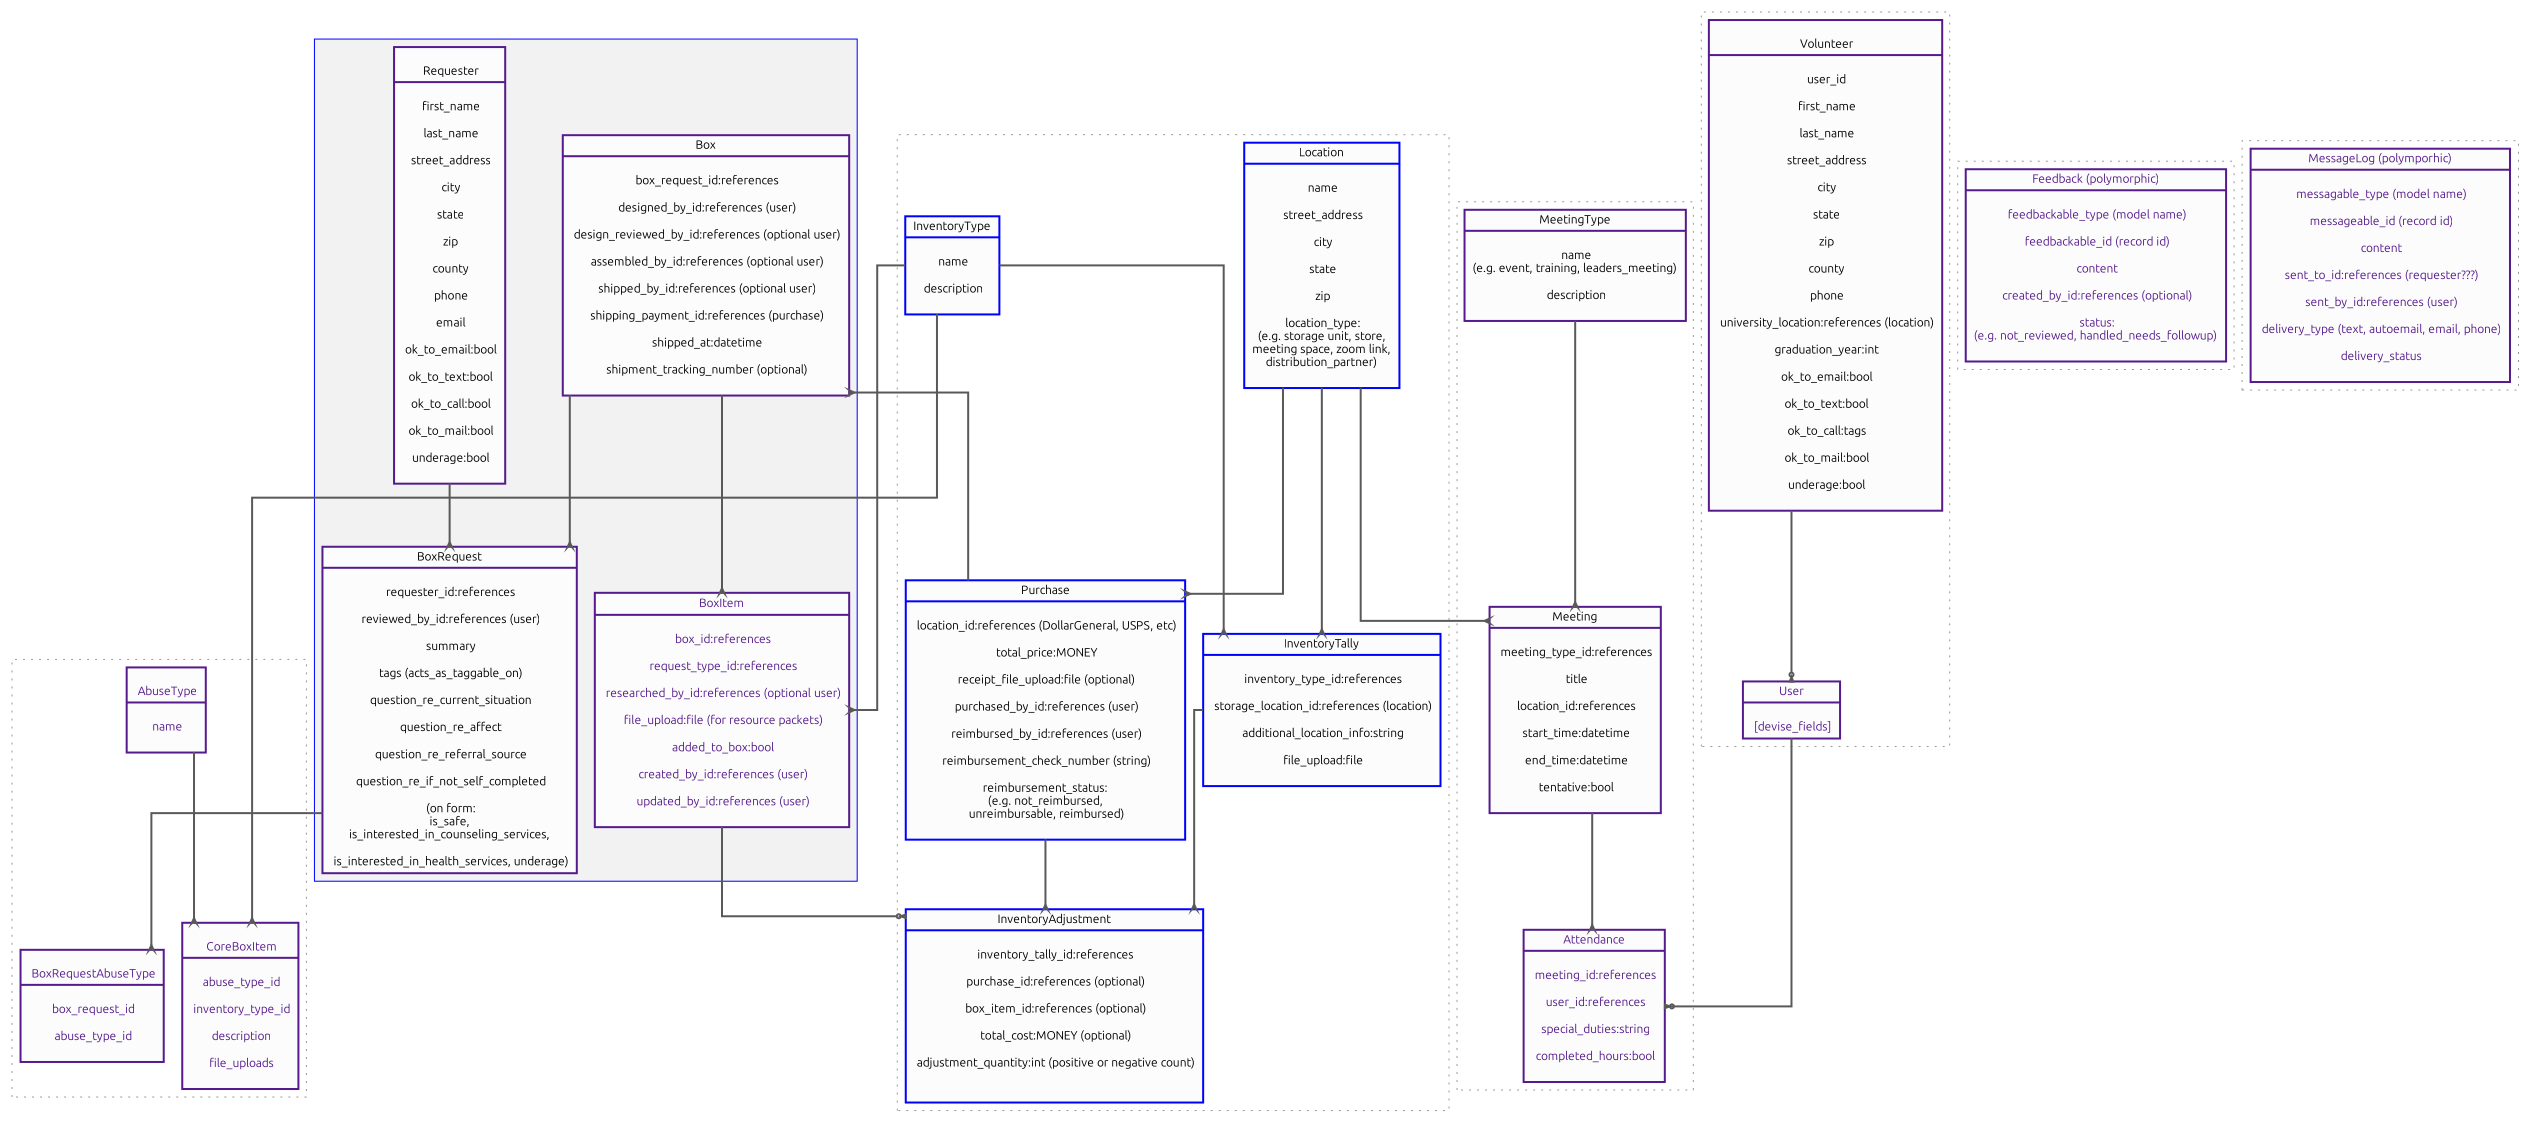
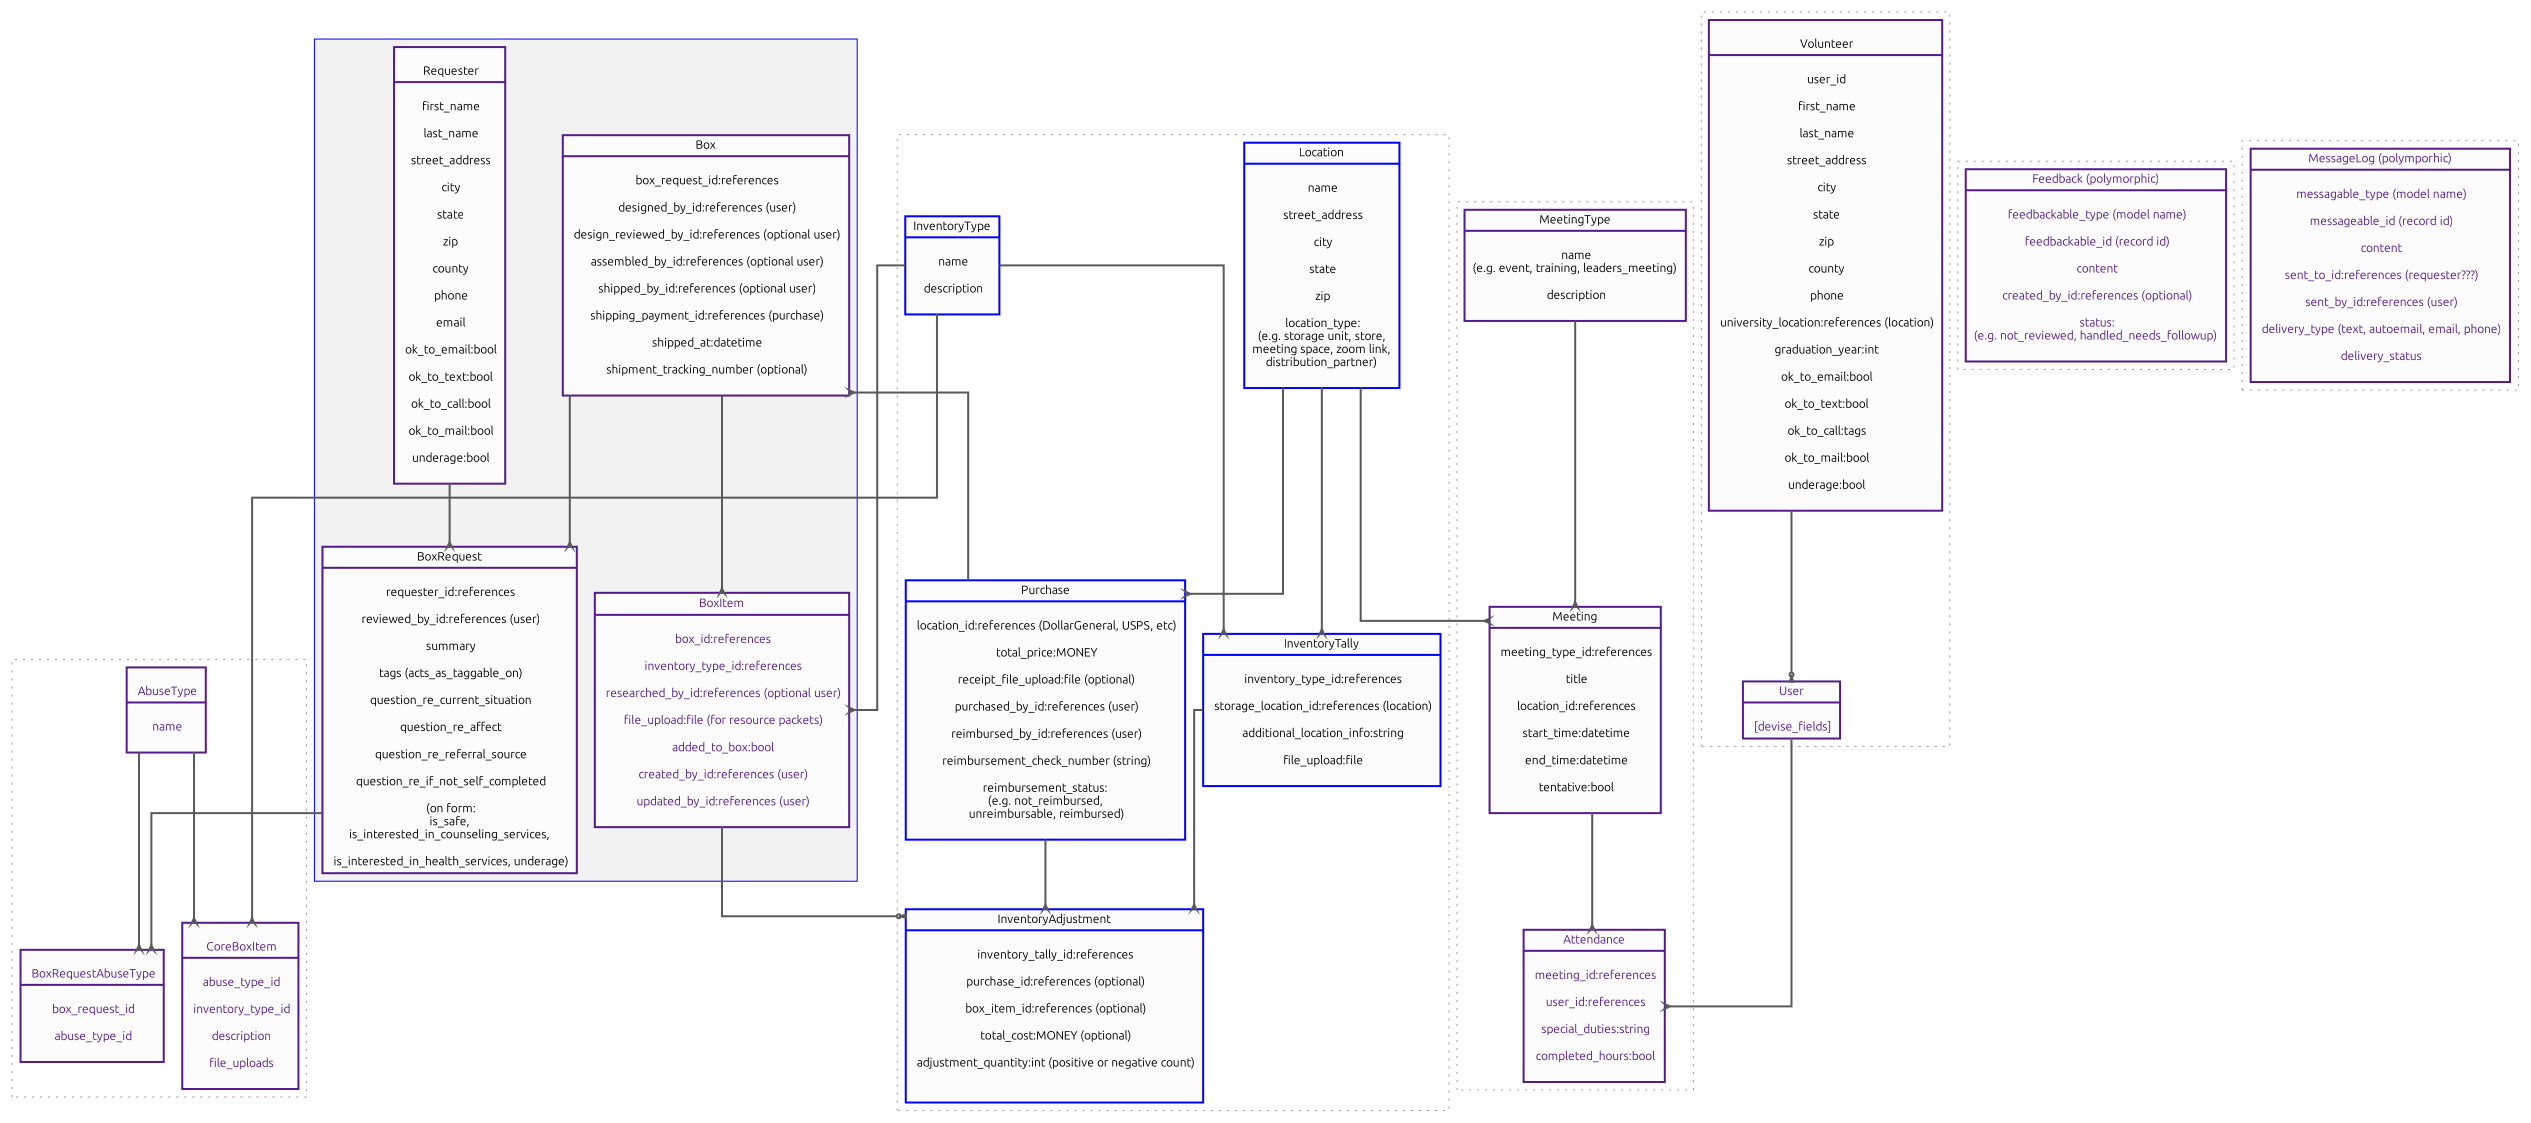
node "BoxItem": text "request_type_id:references" -> "inventory_type_id:references"
edge "AbuseType" -> "BoxRequestAbuseType": added
edge "User" -> "Attendance": arrowhead invodot -> crow
